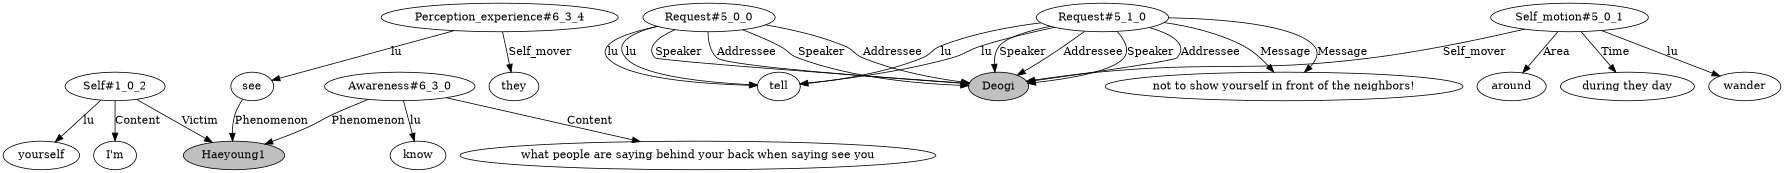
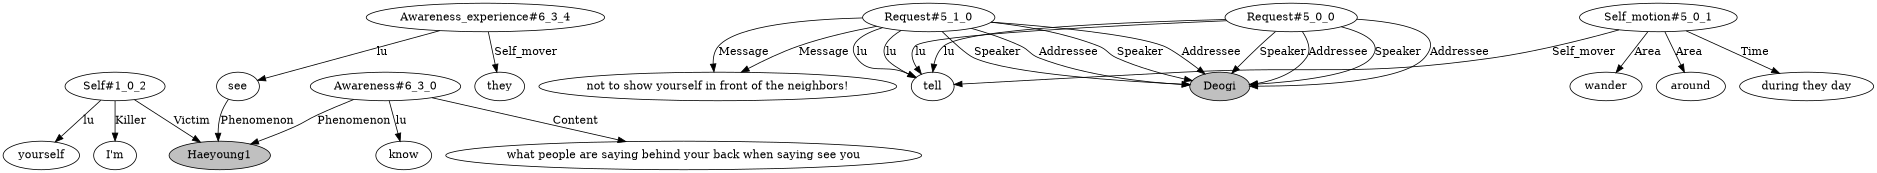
node "Perception_experience#6_3_4": label "Perception_experience#6_3_4" -> "Awareness_experience#6_3_4"
edge "Self_motion#5_0_1" -> "wander": label "lu" -> "Area"
edge "Self_motion#5_0_1" -> "Deogi": now "Self_motion#5_0_1" -> "tell"
edge "Self#1_0_2" -> "I'm": label "Content" -> "Killer"
